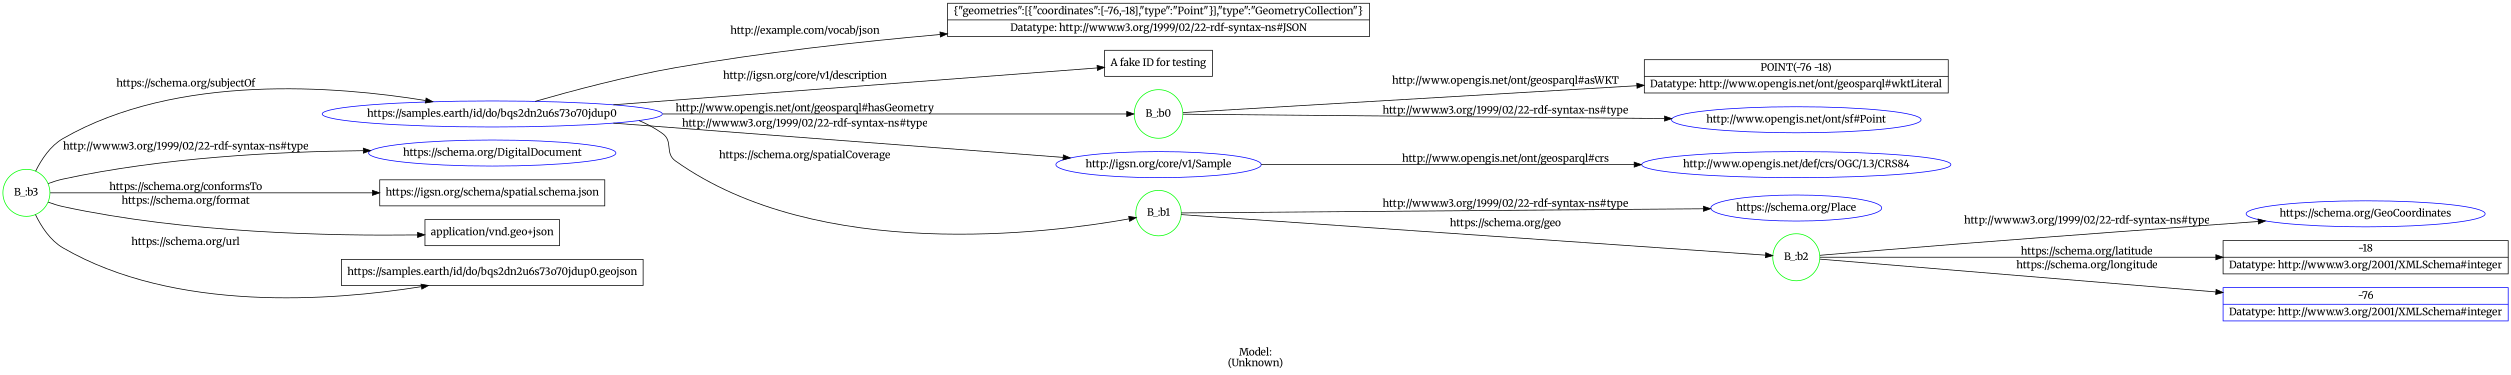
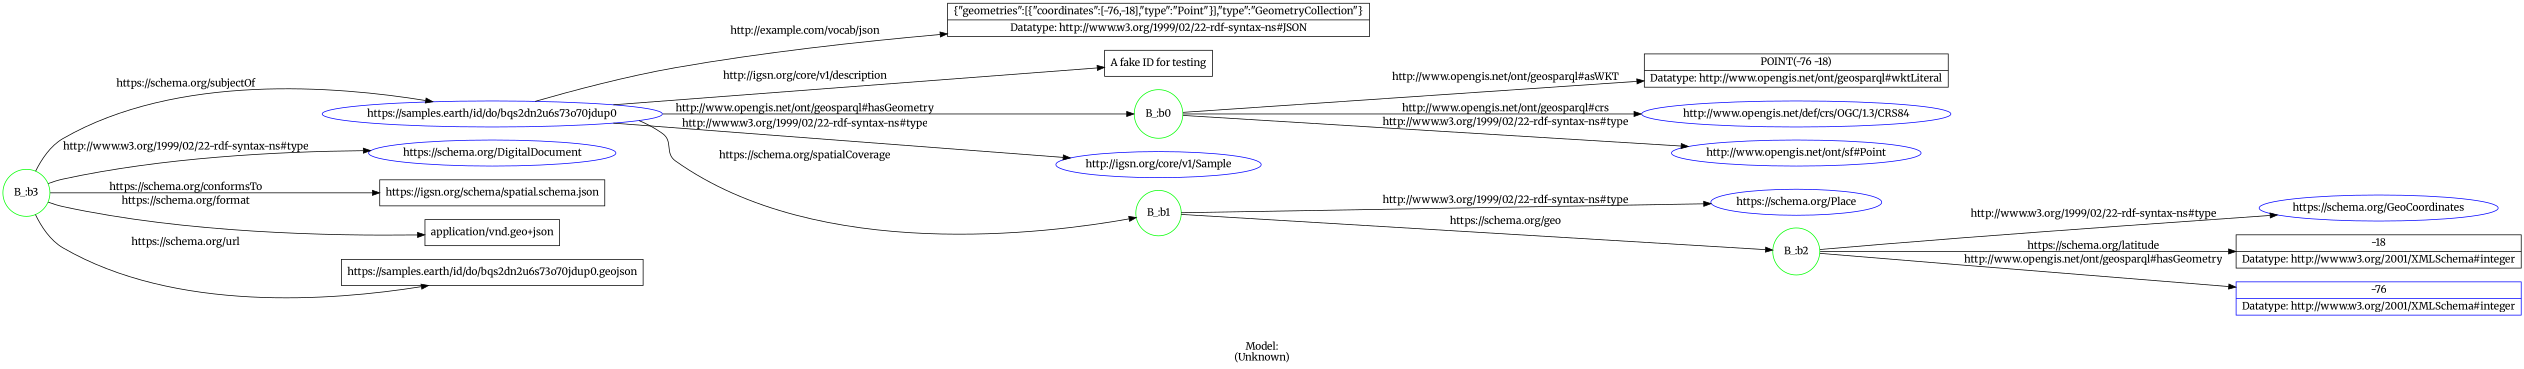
edge "http://igsn.org/core/v1/Sample" -> "http://www.opengis.net/def/crs/OGC/1.3/CRS84": now "B_:b0" -> "http://www.opengis.net/def/crs/OGC/1.3/CRS84"
edge "B_:b2" -> "-76": label "https://schema.org/longitude" -> "http://www.opengis.net/ont/geosparql#hasGeometry"
